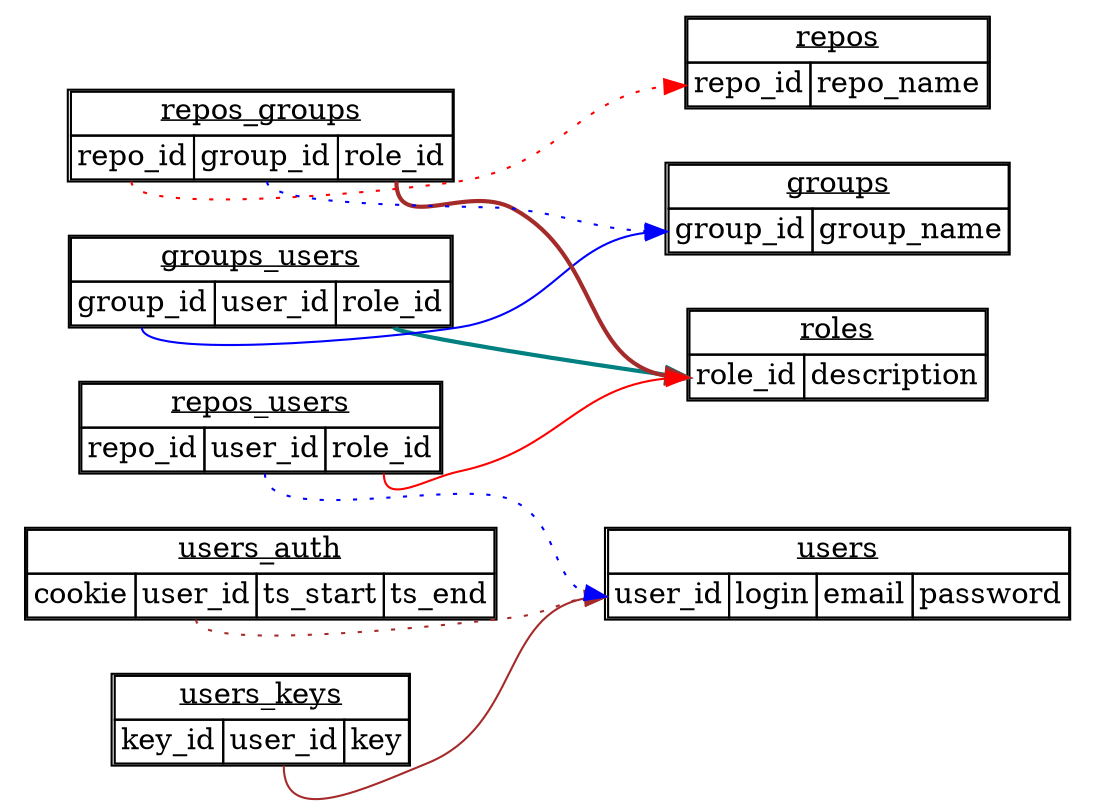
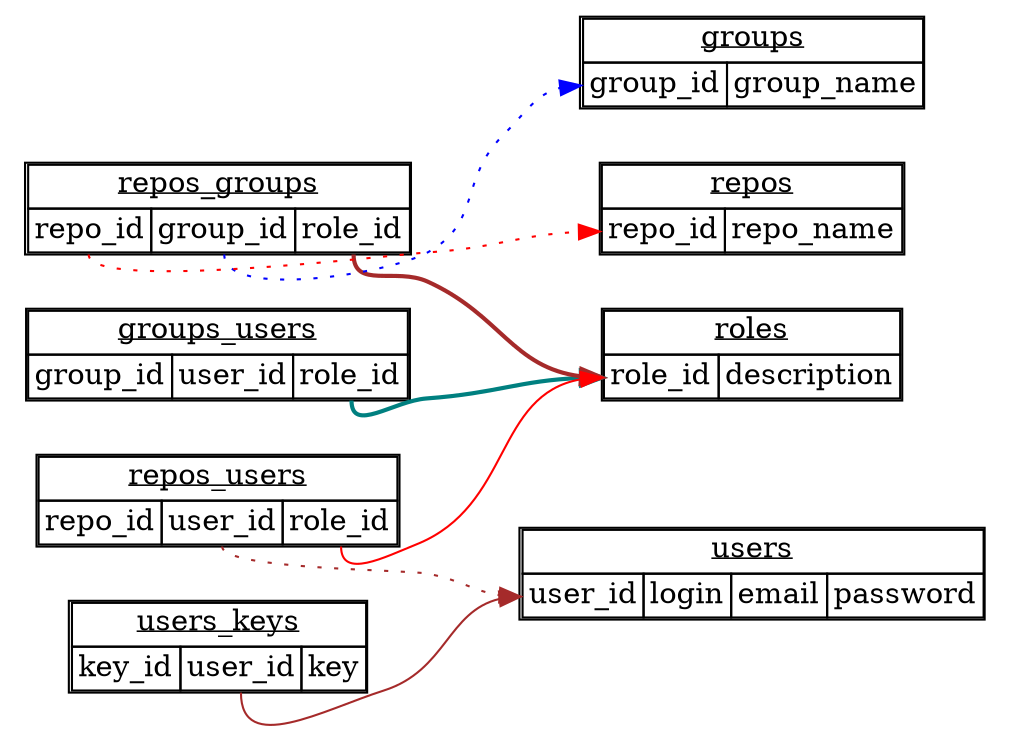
edge "groups_users" -> "groups": removed
edge "repos_users" -> "users": color blue -> brown
node "users_auth": removed
